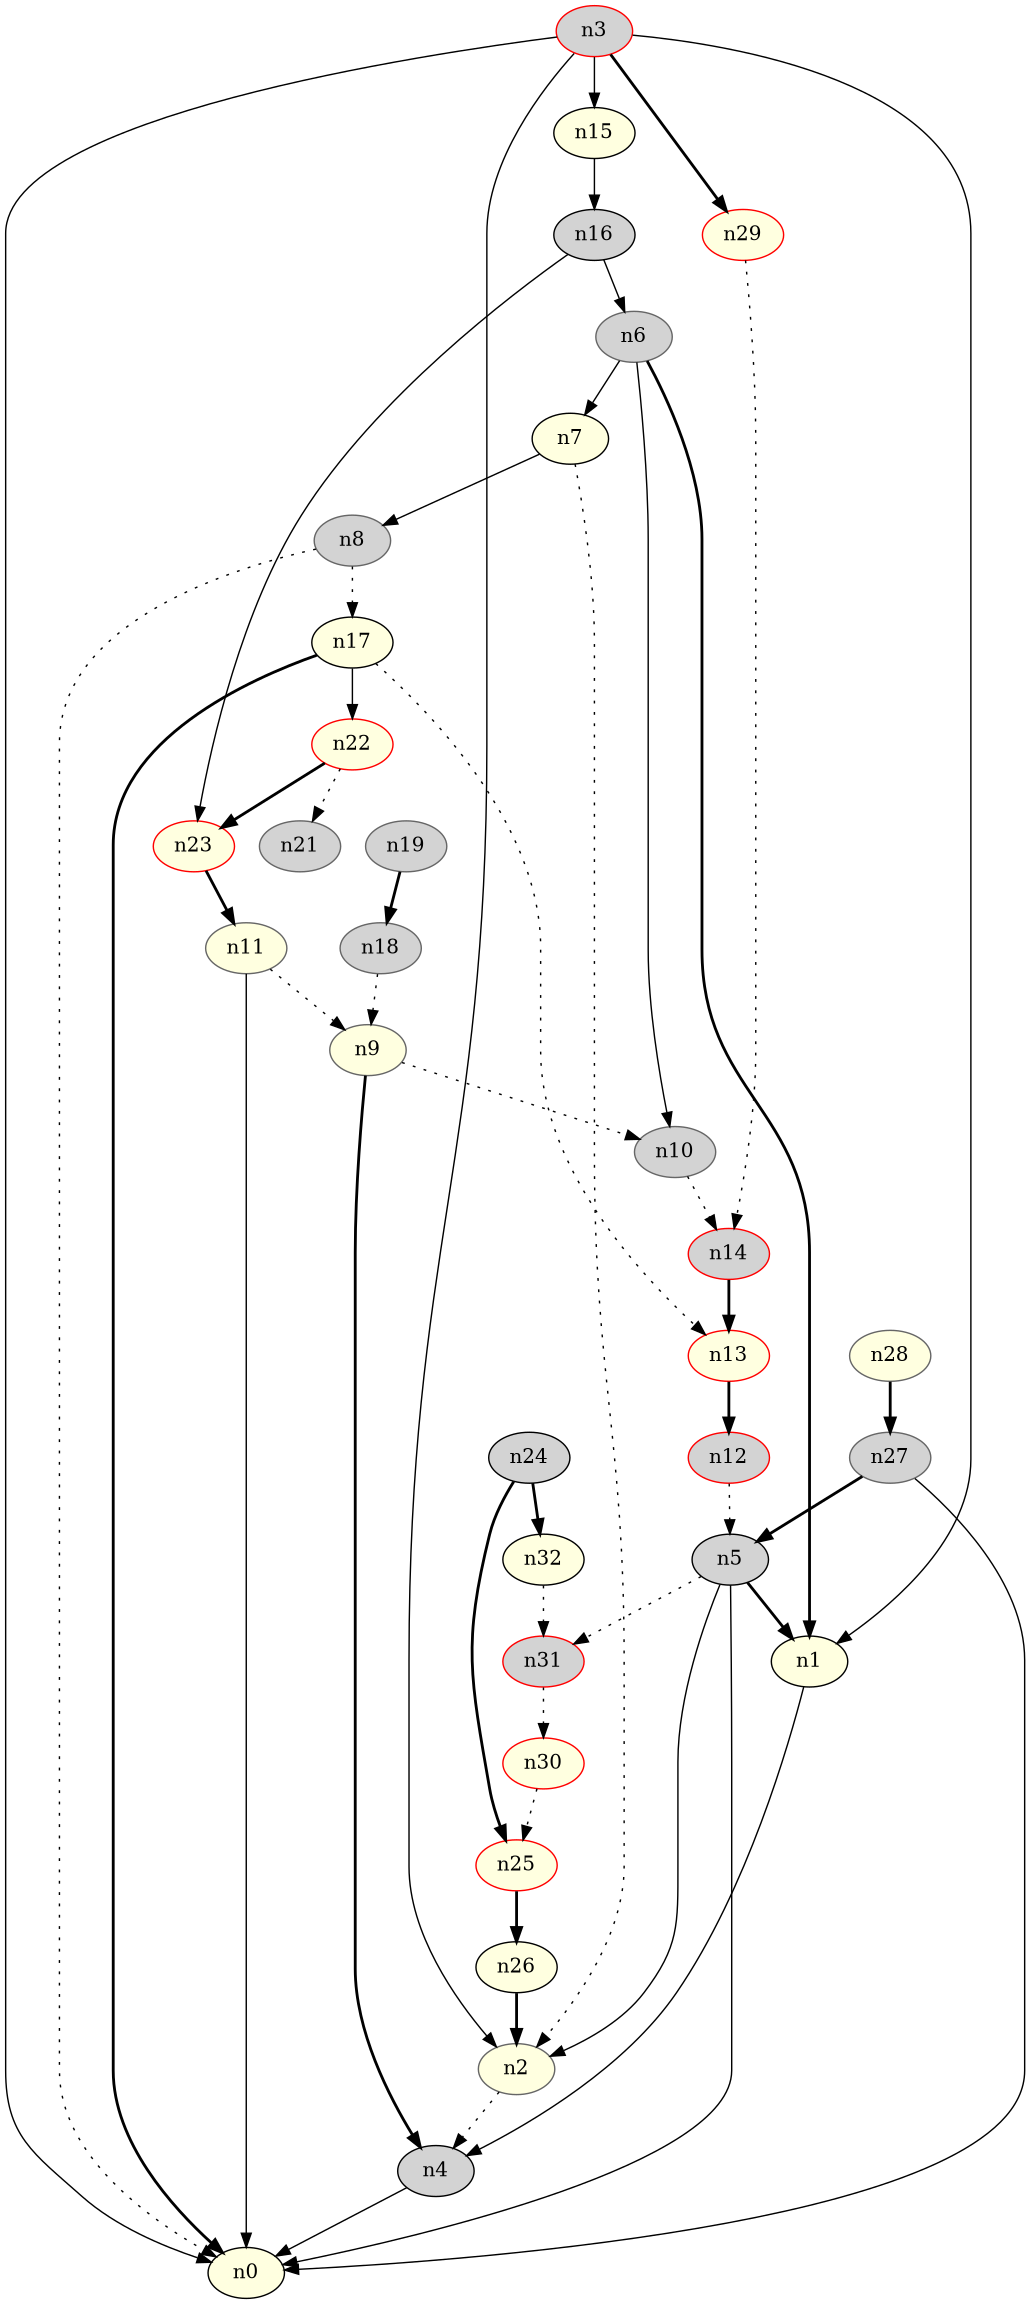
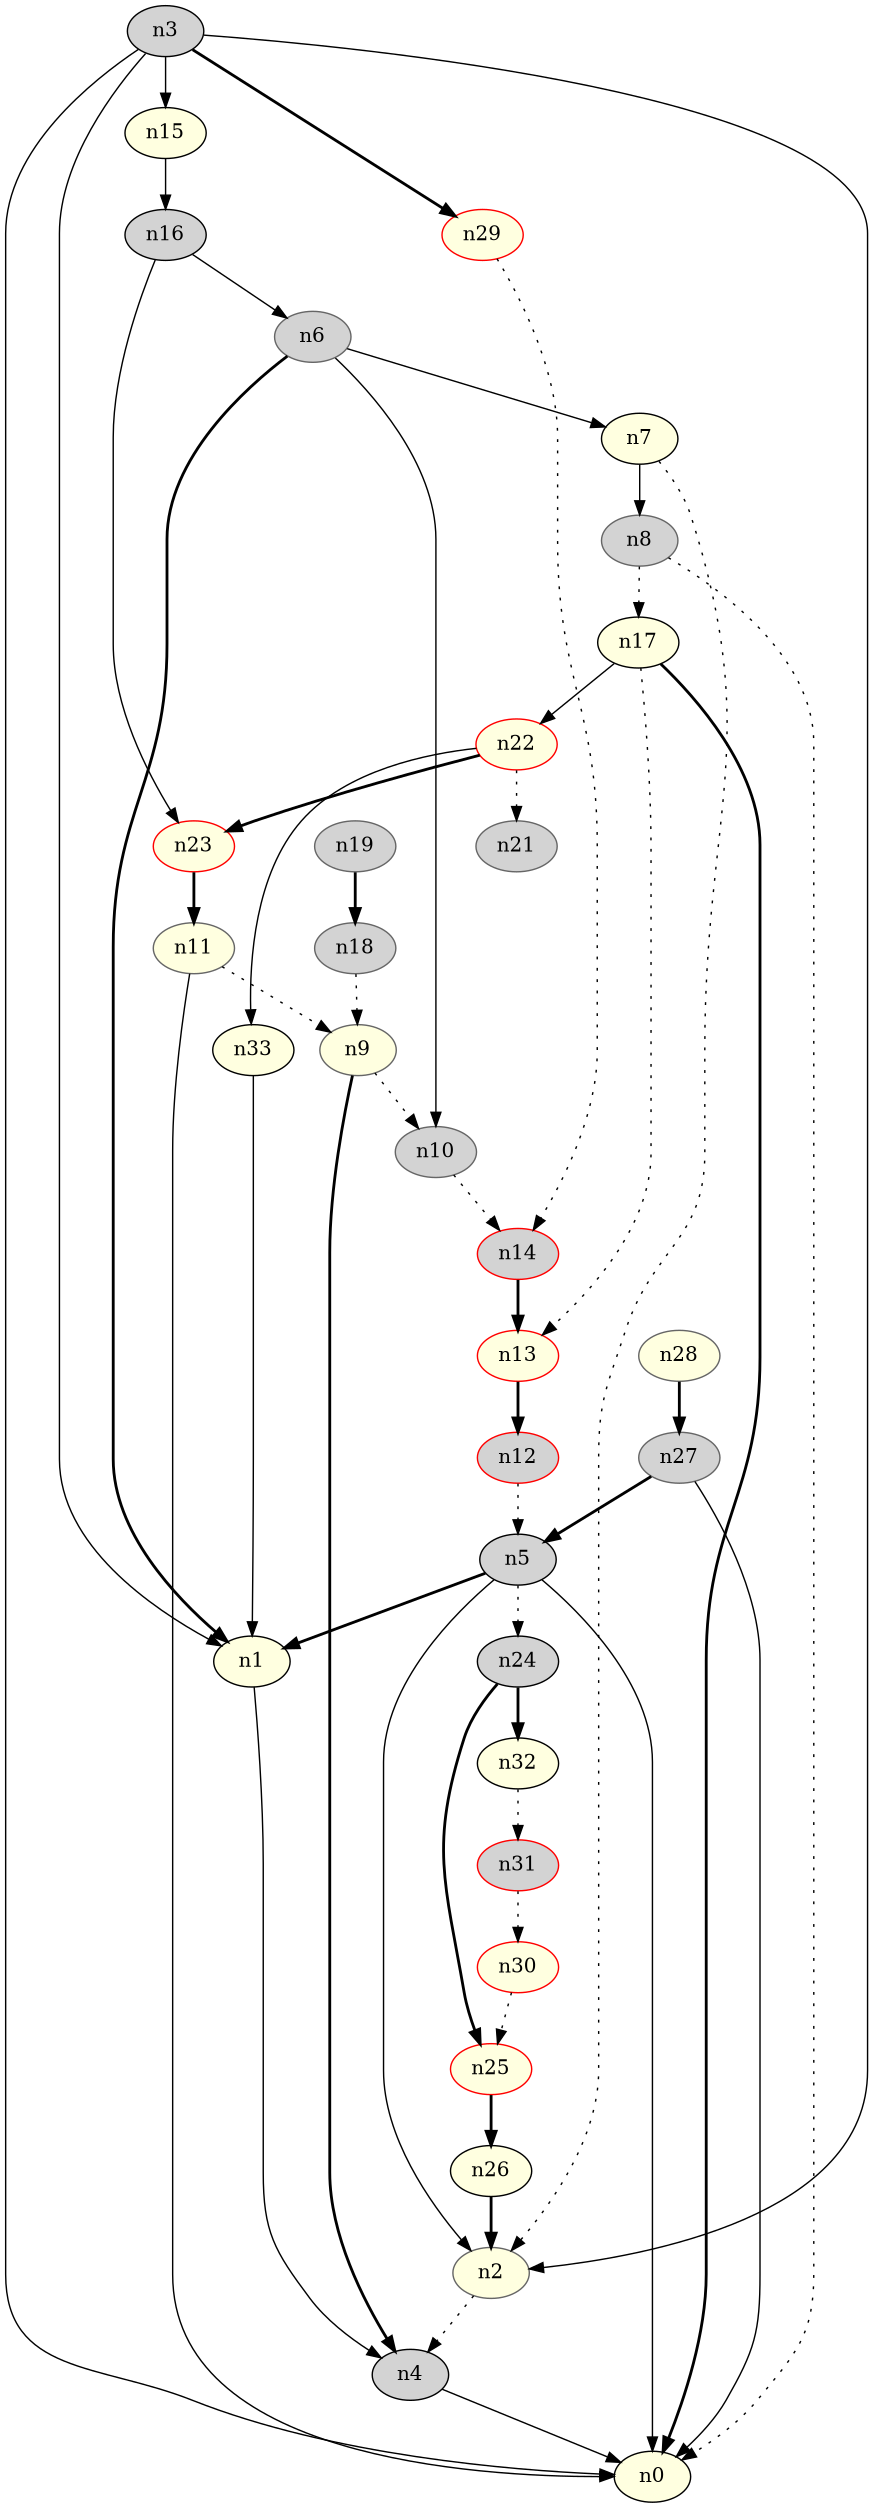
node "n3": color red -> black
node "n33": added
edge "n5" -> "n31": now "n5" -> "n24"
